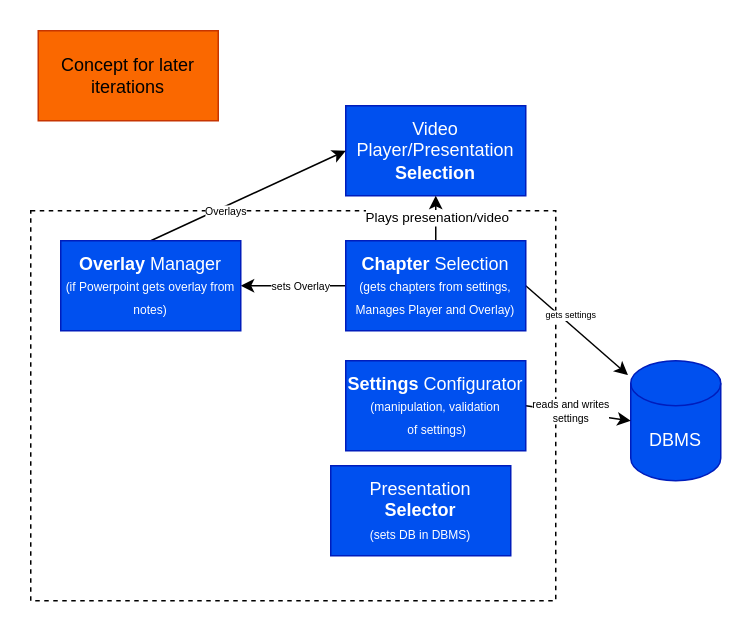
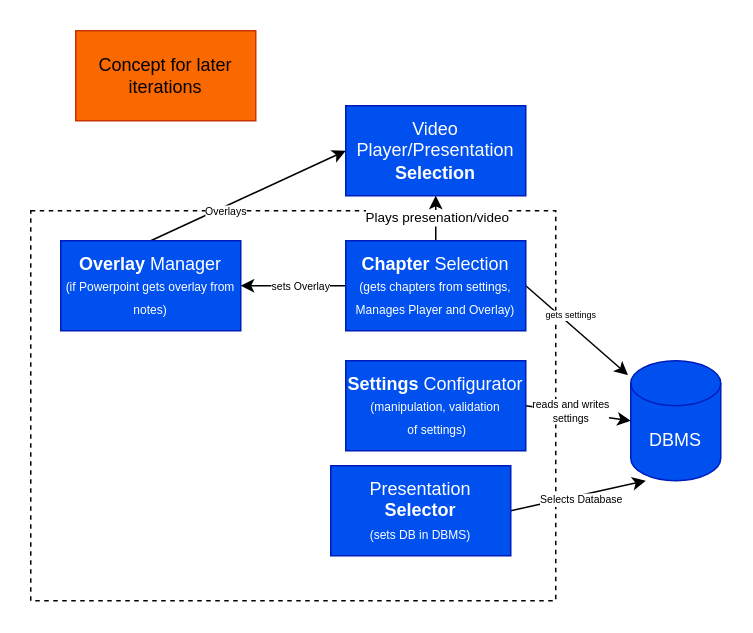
node "Concept for later iterations": moved (128, 76) -> (166, 76)
edge "Presentation Selector (sets DB in DBMS)" -> "DBMS": added, label "Selects Database"
